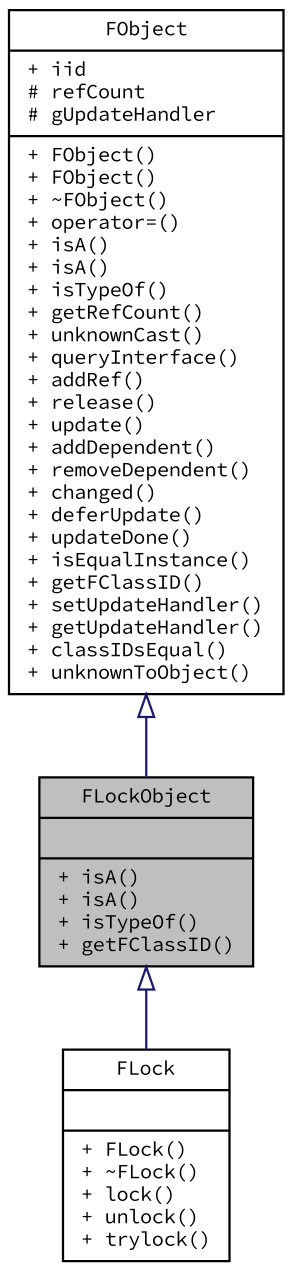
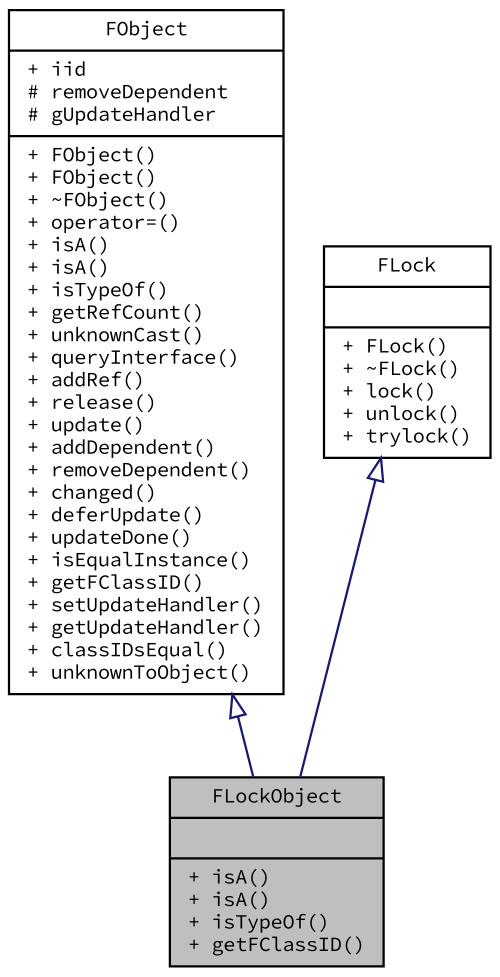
node "FObject": text "# refCount" -> "# removeDependent"
edge "FLock" -> "FLockObject": reversed
